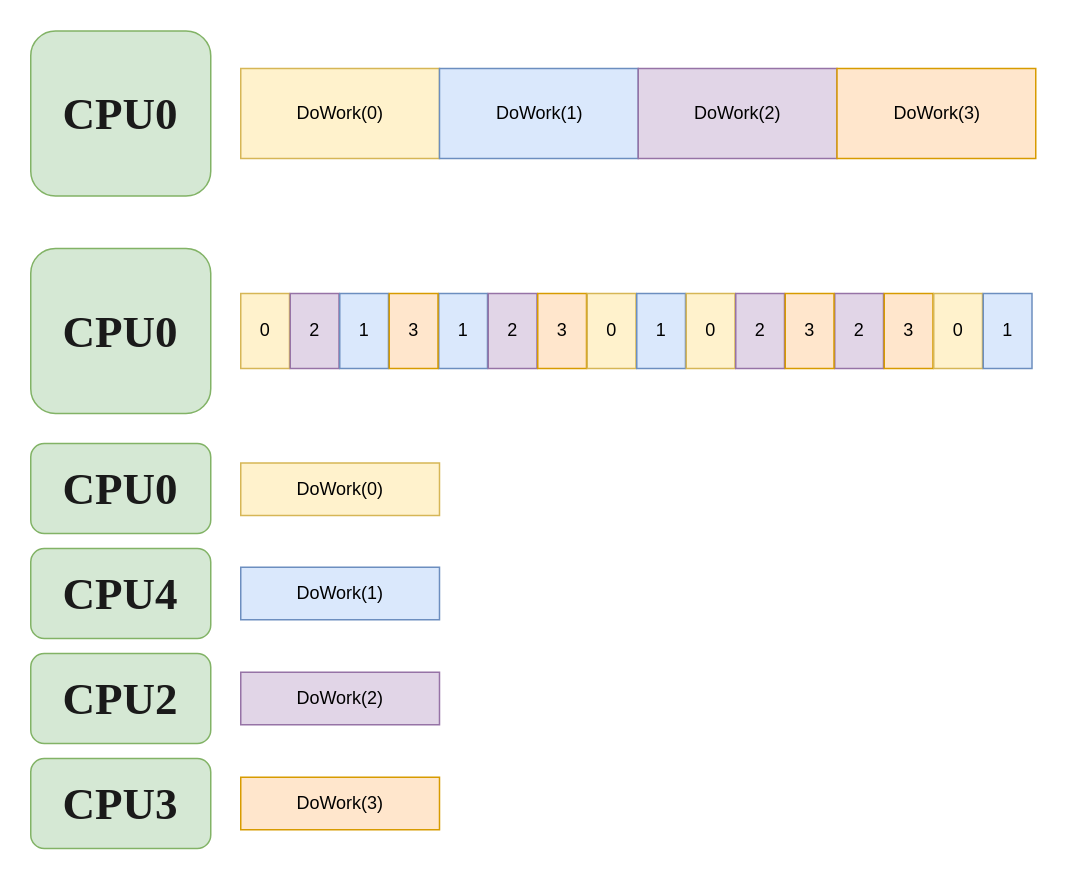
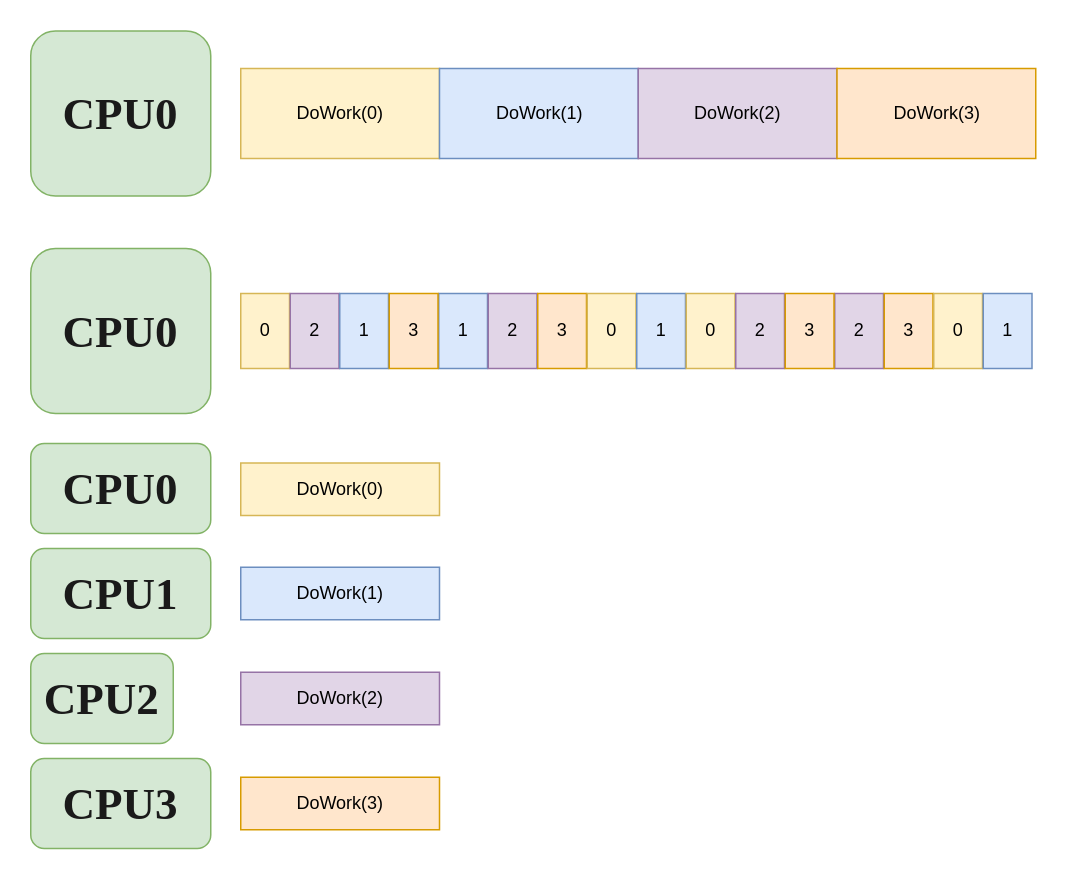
node "CPU4": label "CPU4" -> "CPU1"
node "CPU2": size 180x90 -> 143x90
